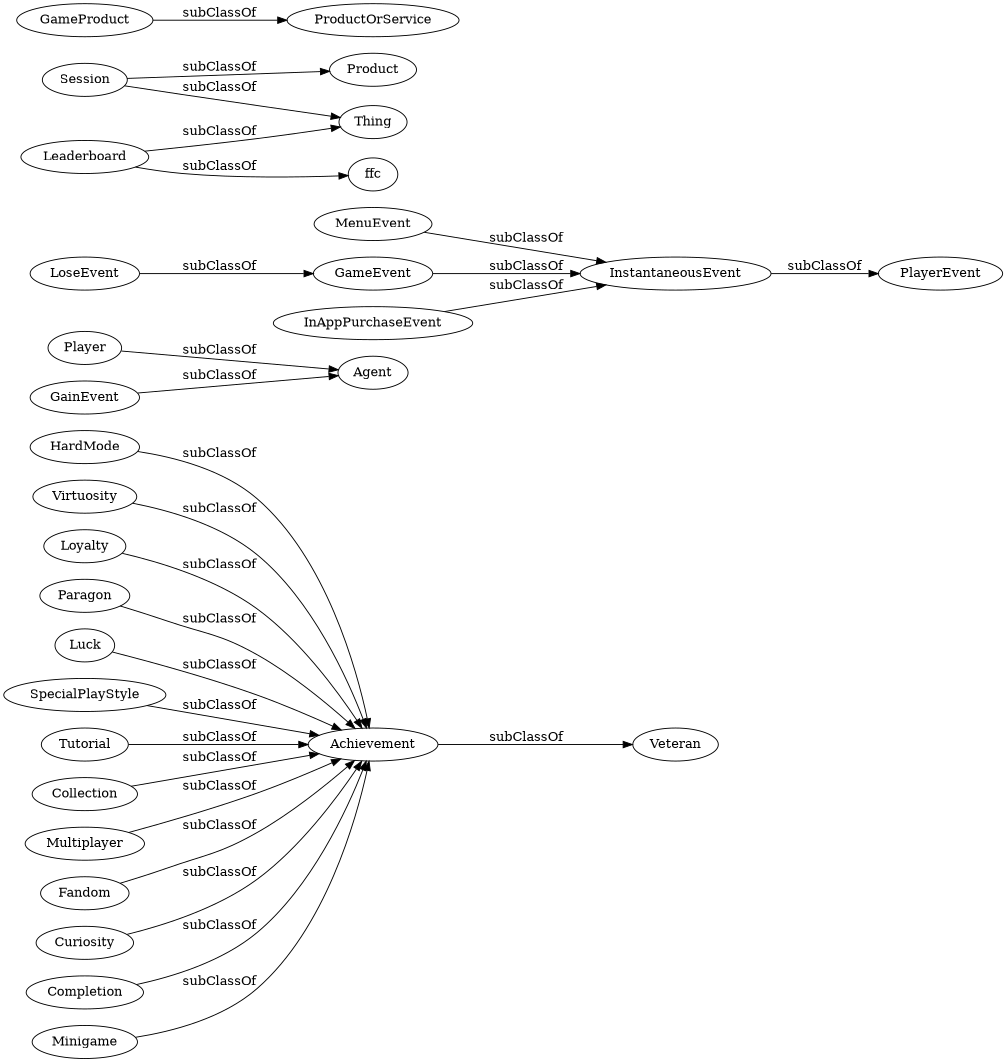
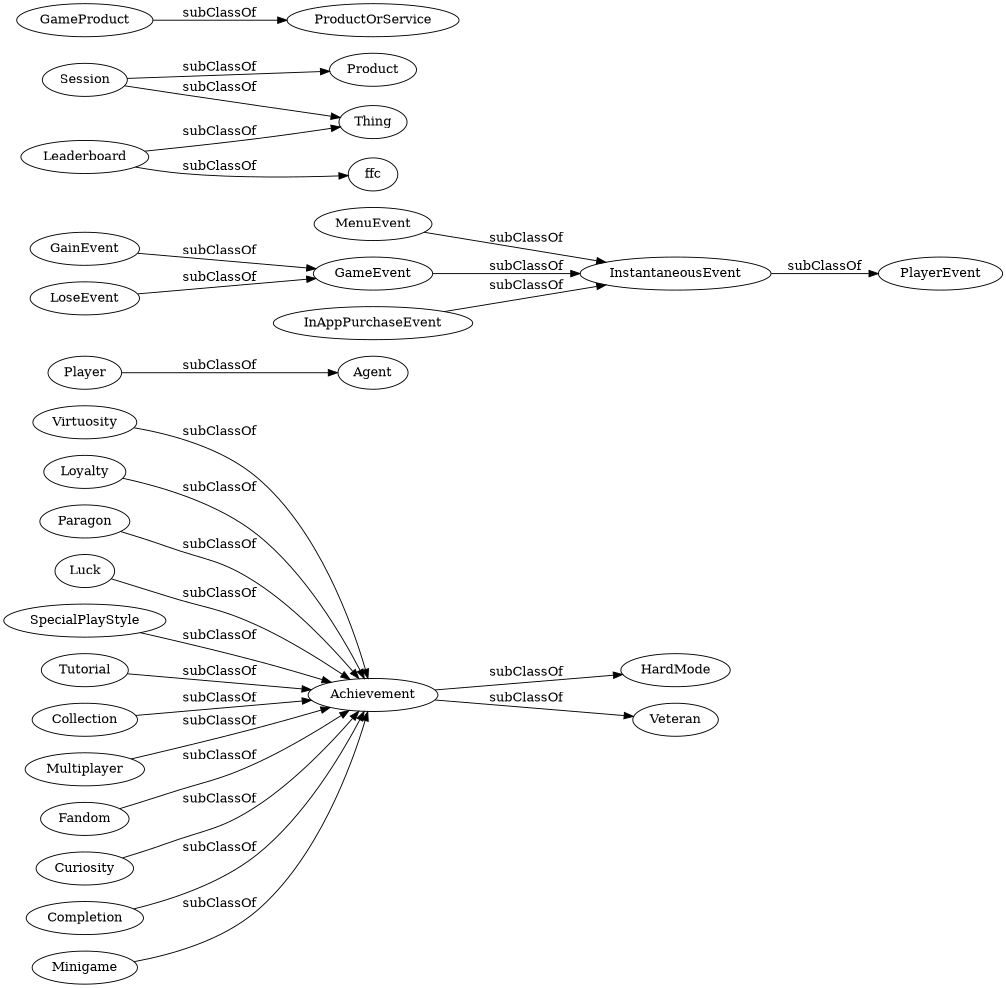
edge "GainEvent" -> "Agent": now "GainEvent" -> "GameEvent"
edge "HardMode" -> "Achievement": reversed
